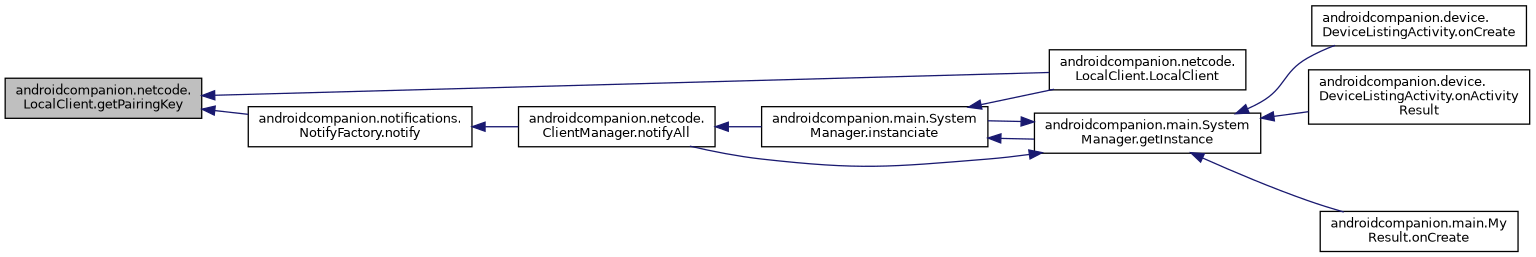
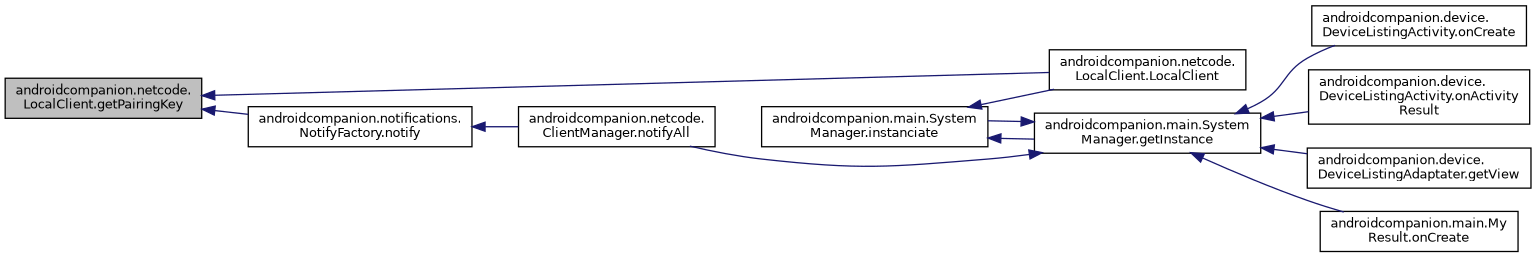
edge "androidcompanion.main.System Manager.instanciate" -> "androidcompanion.netcode. ClientManager.notifyAll": removed
node "androidcompanion.device. DeviceListingAdaptater.getView": added
